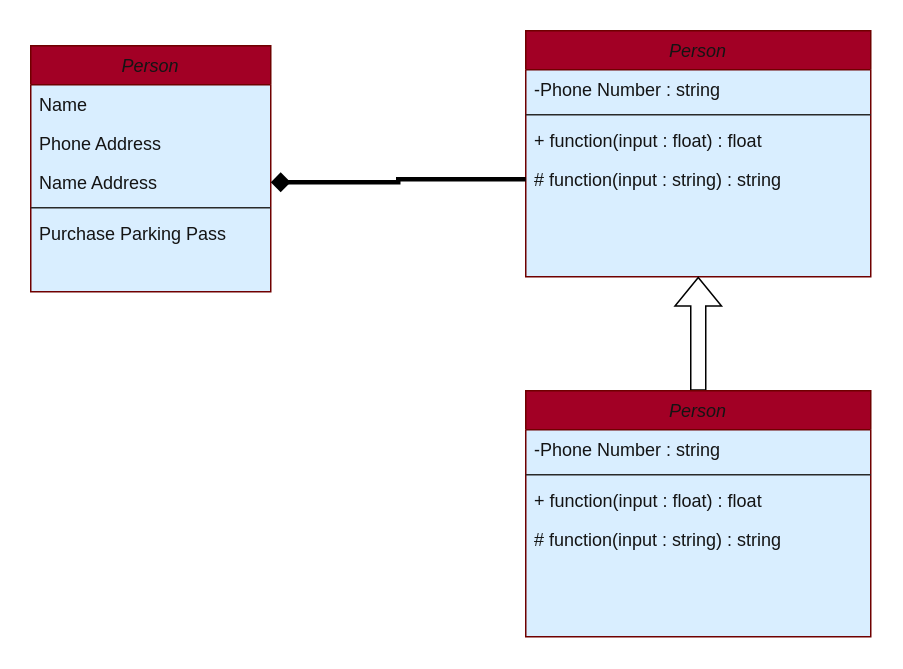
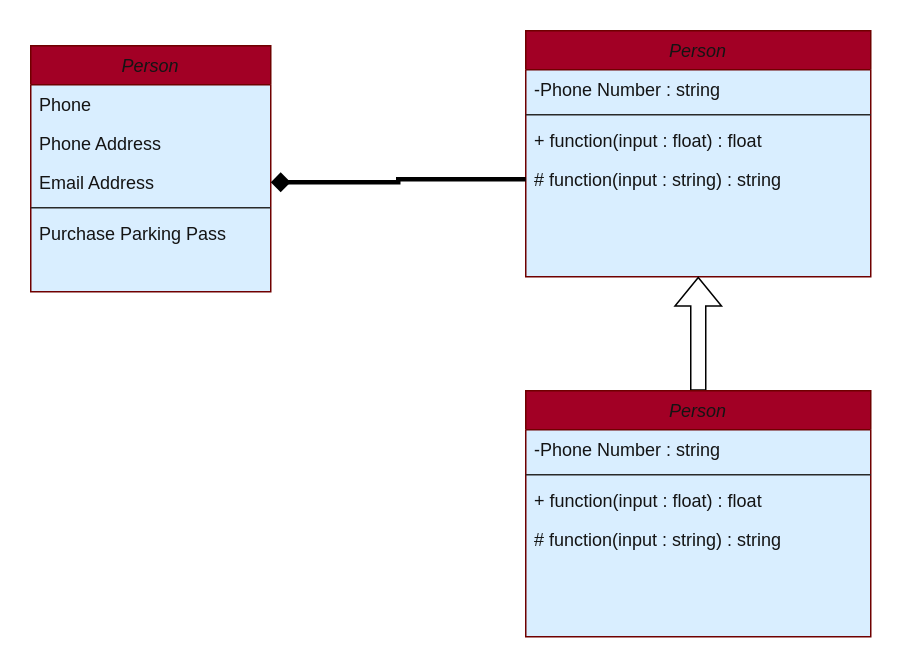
node "Name": label "Name" -> "Phone"
node "Name Address": label "Name Address" -> "Email Address"
